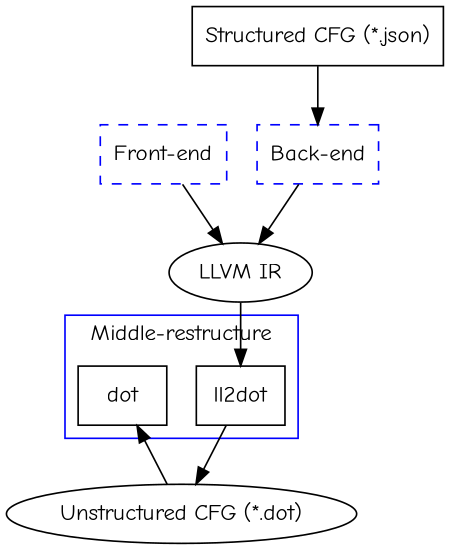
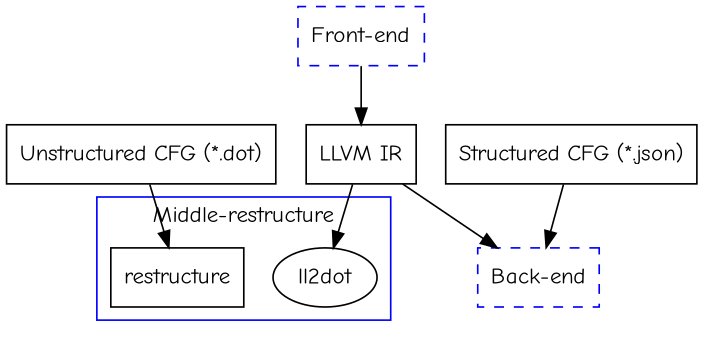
edge "Back-end" -> "LLVM IR": reversed
node "LLVM IR": shape ellipse -> box
node "dot": label "dot" -> "restructure"
node "ll2dot": shape box -> ellipse
edge "ll2dot" -> "Unstructured CFG (*.dot)": removed
node "Unstructured CFG (*.dot)": shape ellipse -> box
